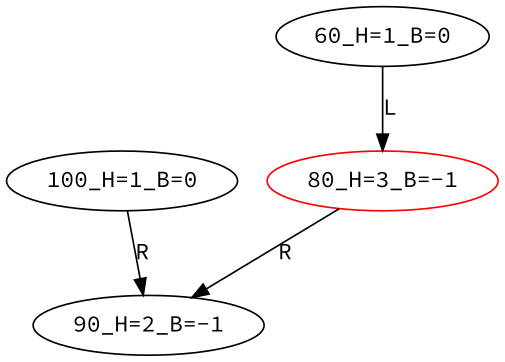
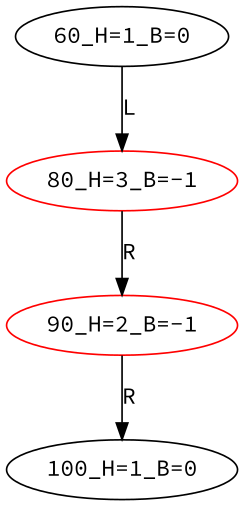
edge "100_H=1_B=0" -> "90_H=2_B=-1": reversed
node "90_H=2_B=-1": color black -> red
